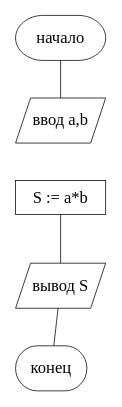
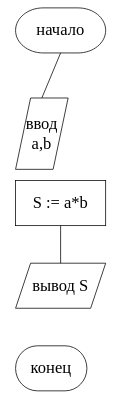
node "начало": moved (60, 38) -> (60, 30)
node "ввод a,b": size 90x45 -> 53x71
node "S := a*b": size 90x34 -> 90x45
edge "вывод S" -- "конец": removed
